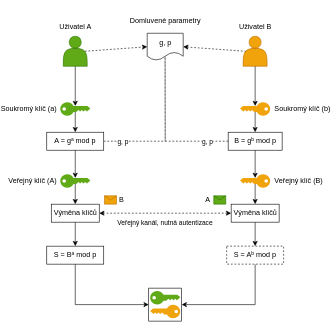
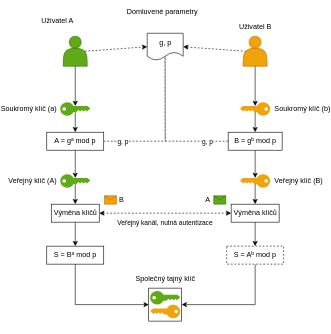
node "Domluvené parametry": moved (165, 21) -> (162, 12)
node "Uživatel A": moved (75, 27) -> (57, 21)
node "Společný tajný klíč": added
